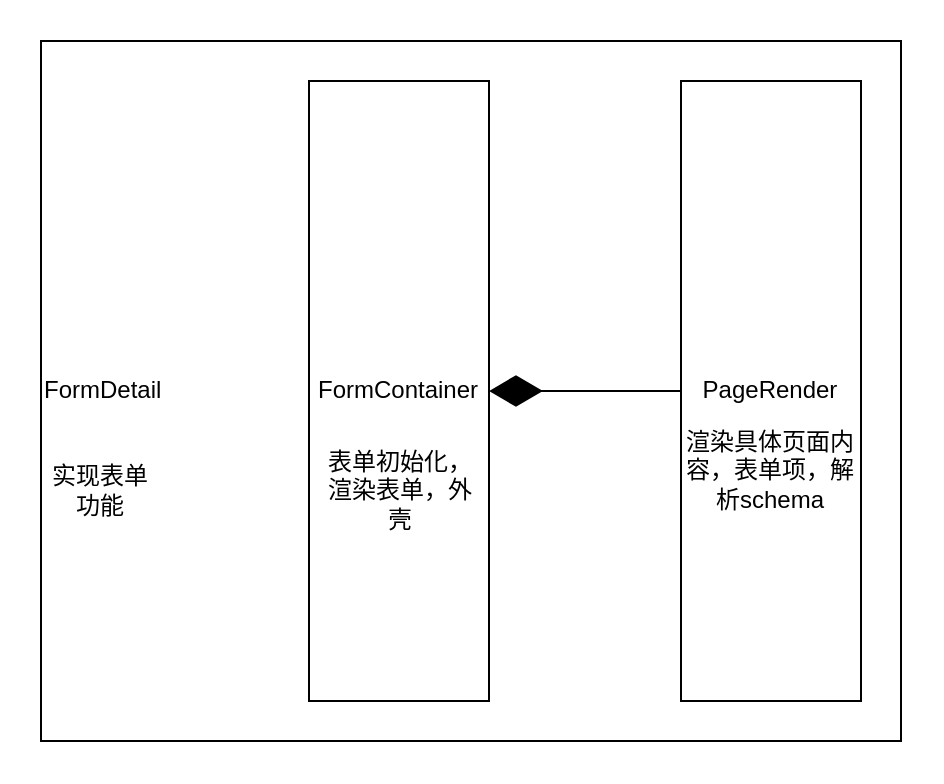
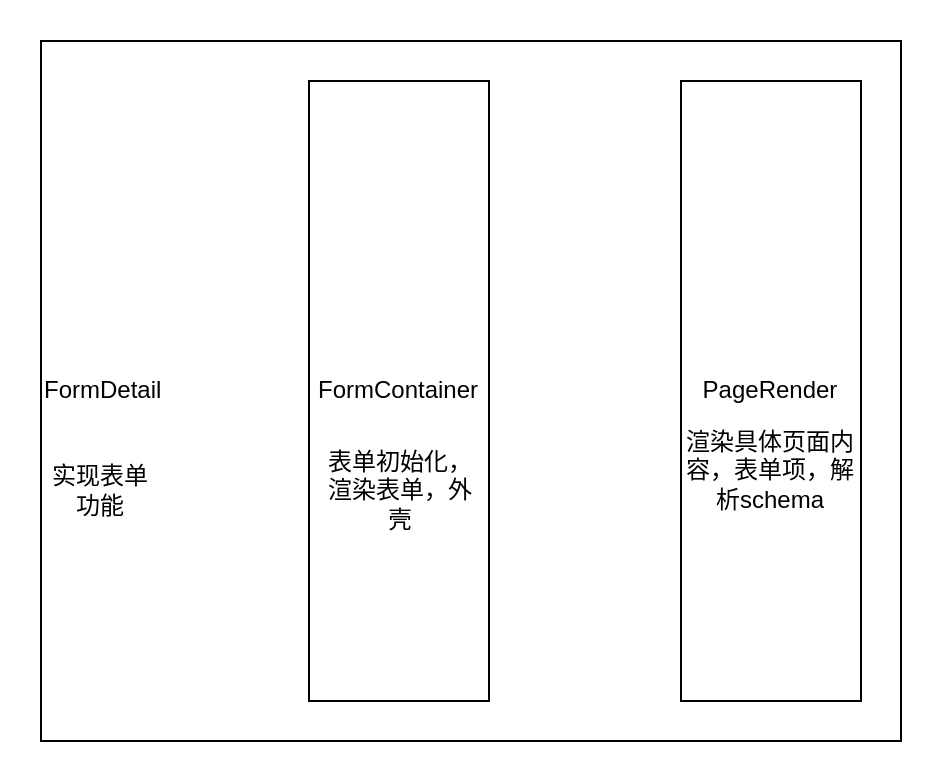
edge "PageRender" -> "FormContainer": removed
